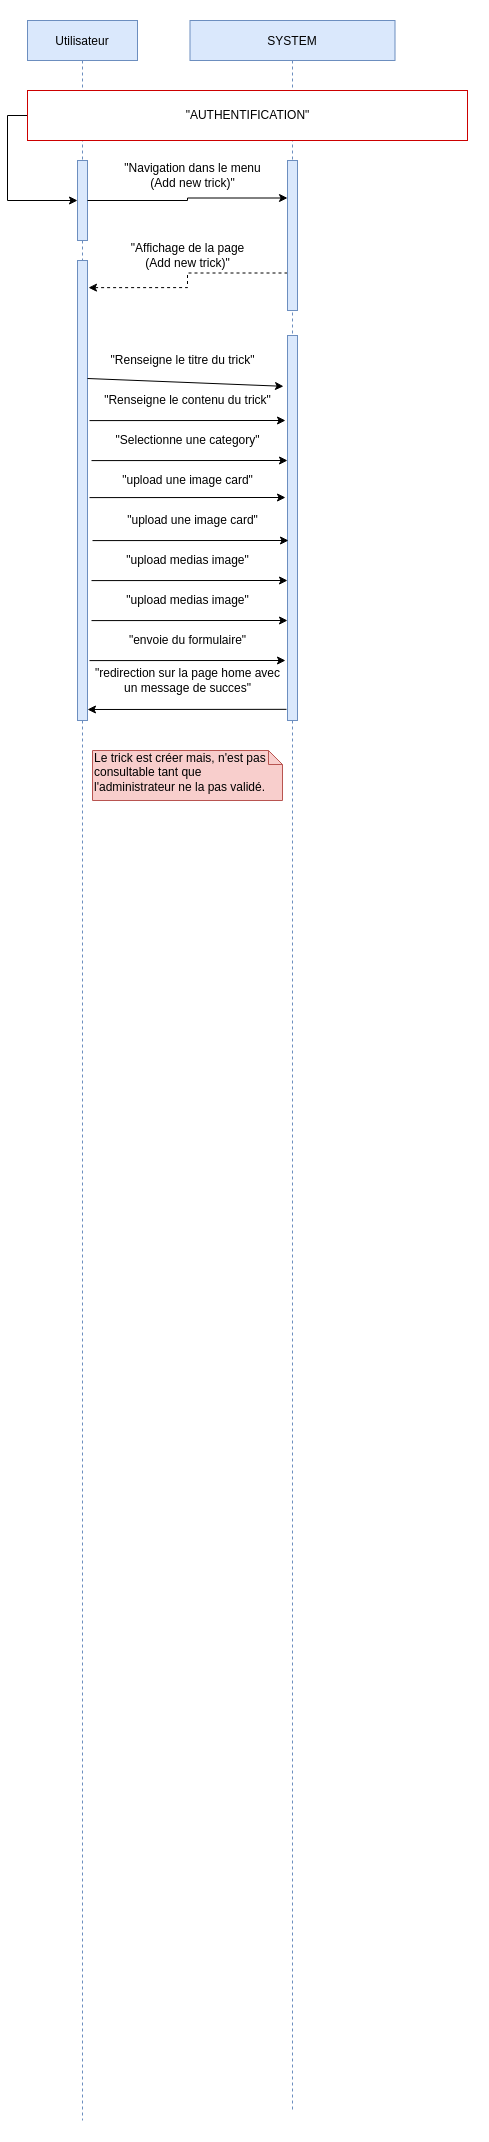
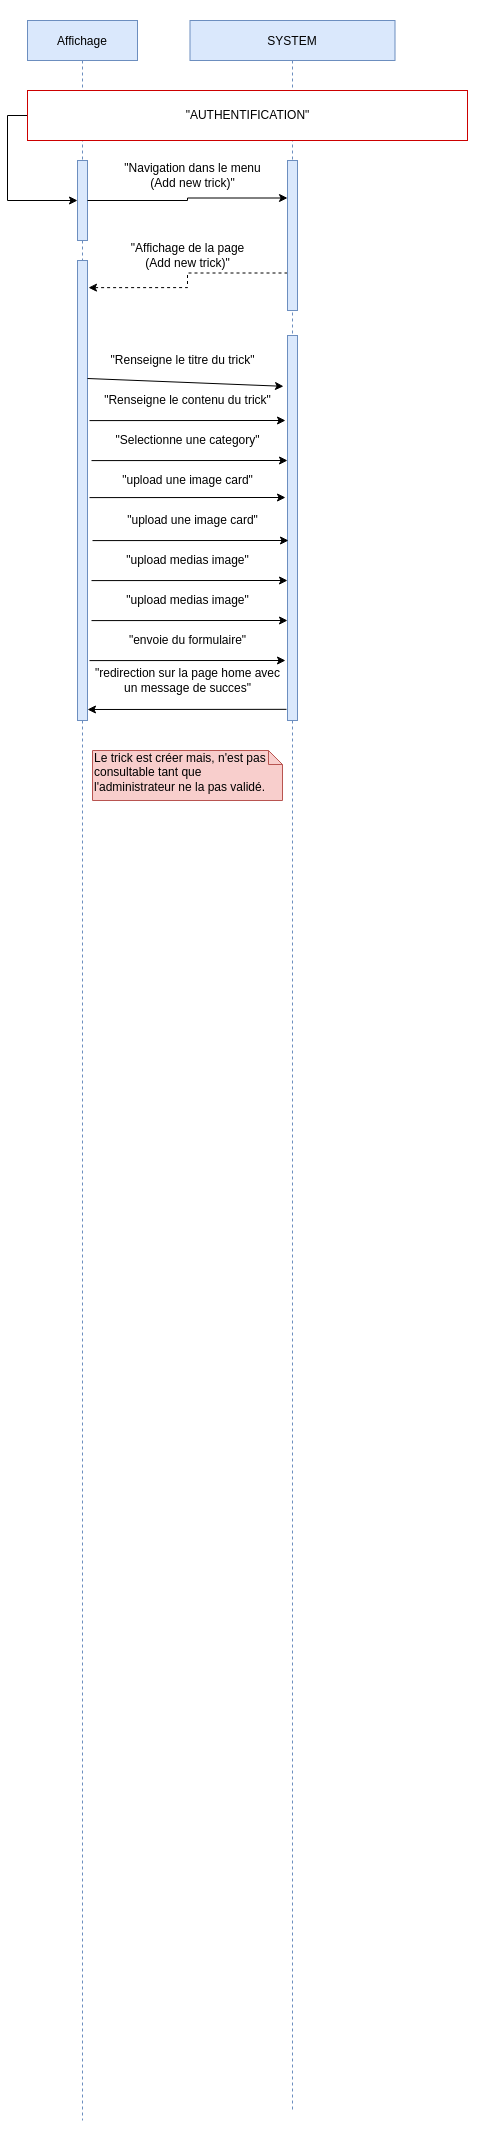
node "Utilisateur": label "Utilisateur" -> "Affichage"
